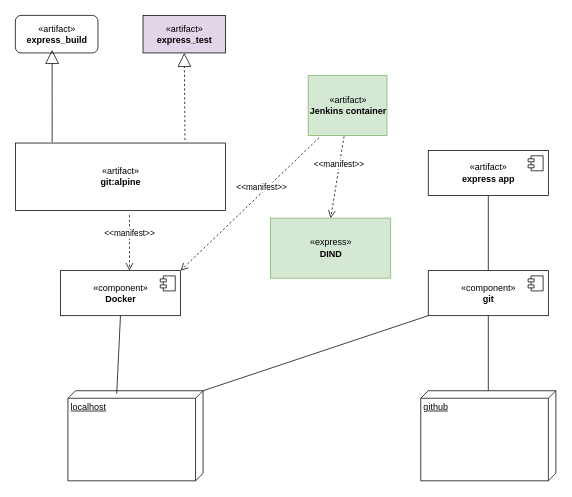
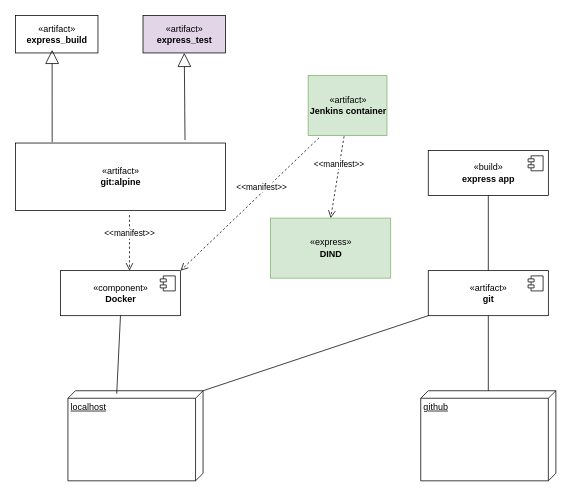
node "«artifact» express_build": shape rounded rectangle -> rectangle
edge "«artifact» git:alpine" -> "«artifact» express_test": style dashed -> solid
node "«artifact» express app": label "«artifact» express app" -> "«build» express app"
node "«component» git": label "«component» git" -> "«artifact» git"
